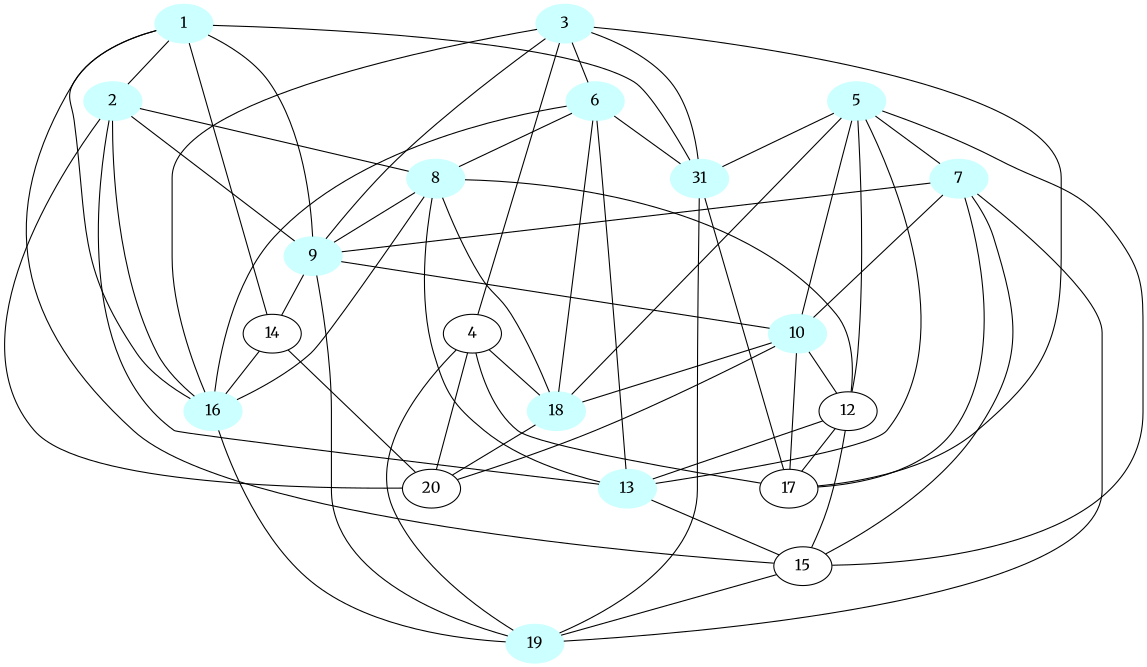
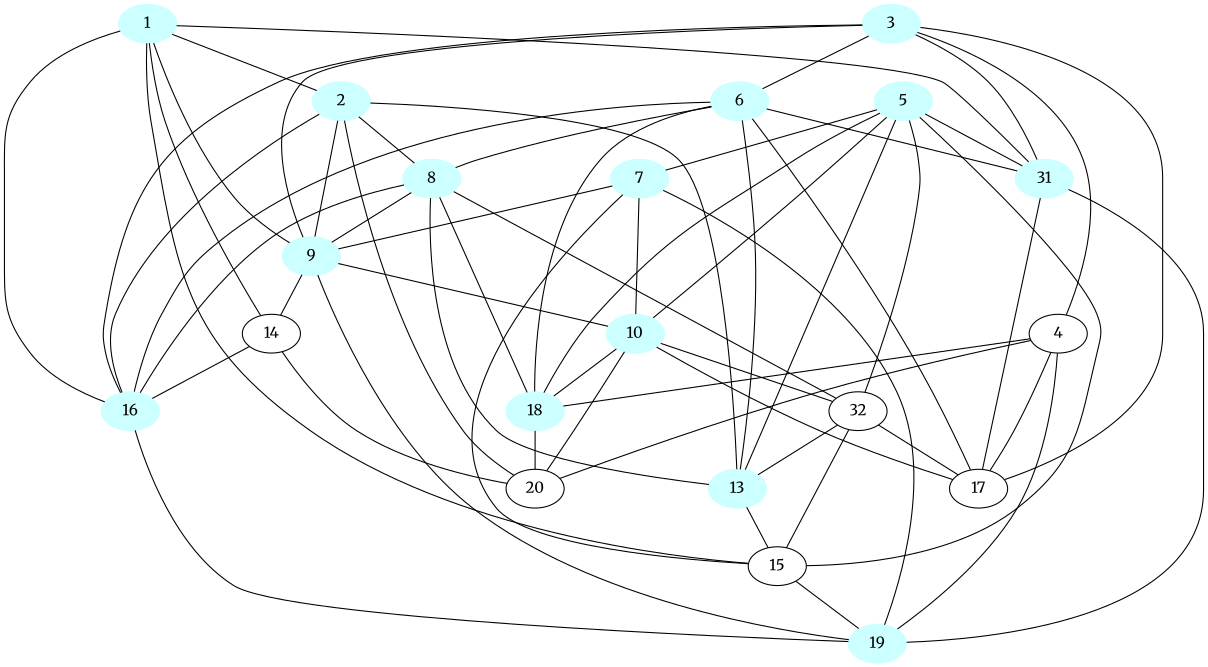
edge "7" -- "17": now "6" -- "17"
node "12": label "12" -> "32"
